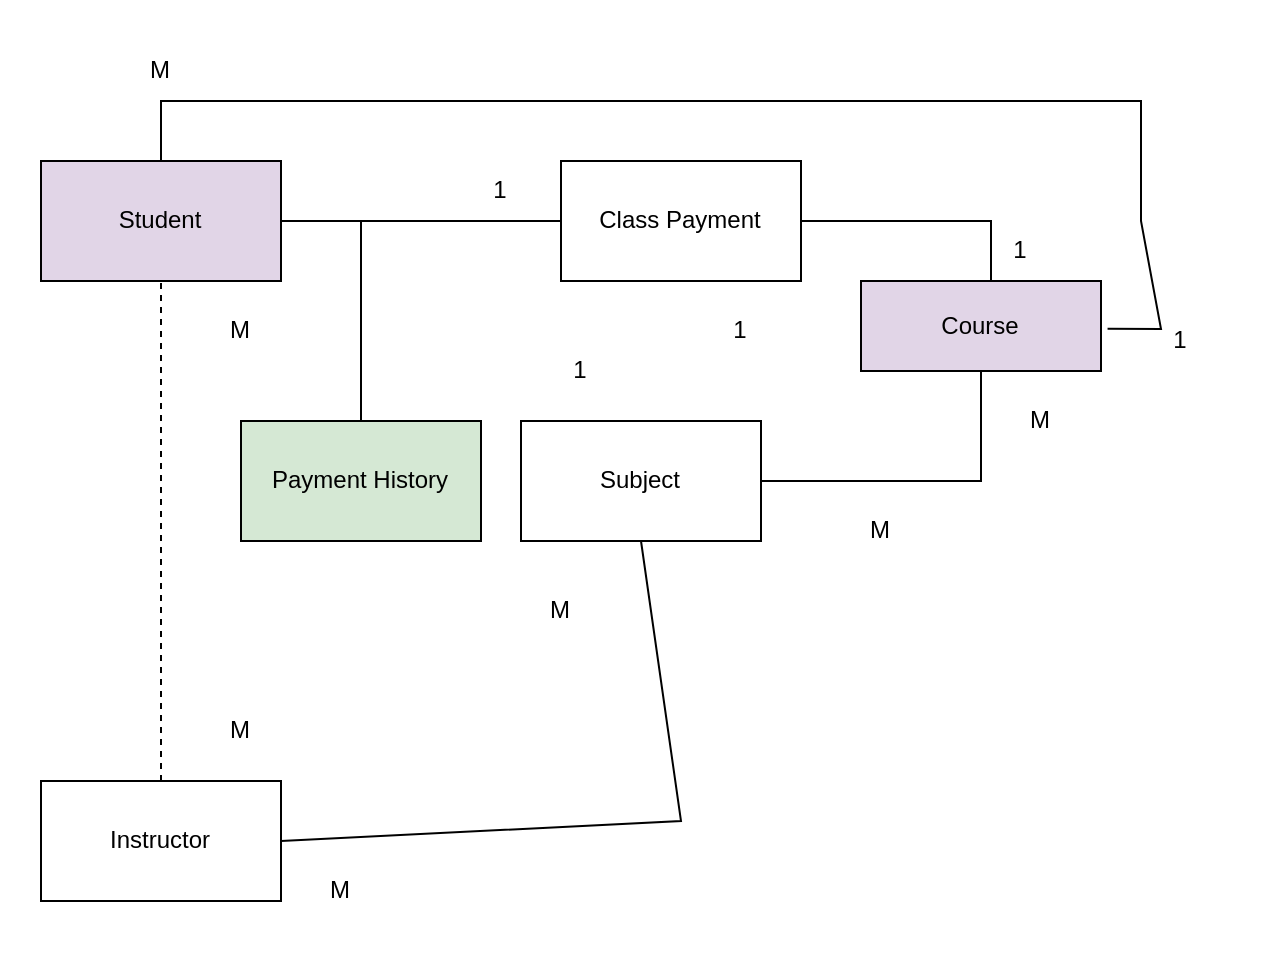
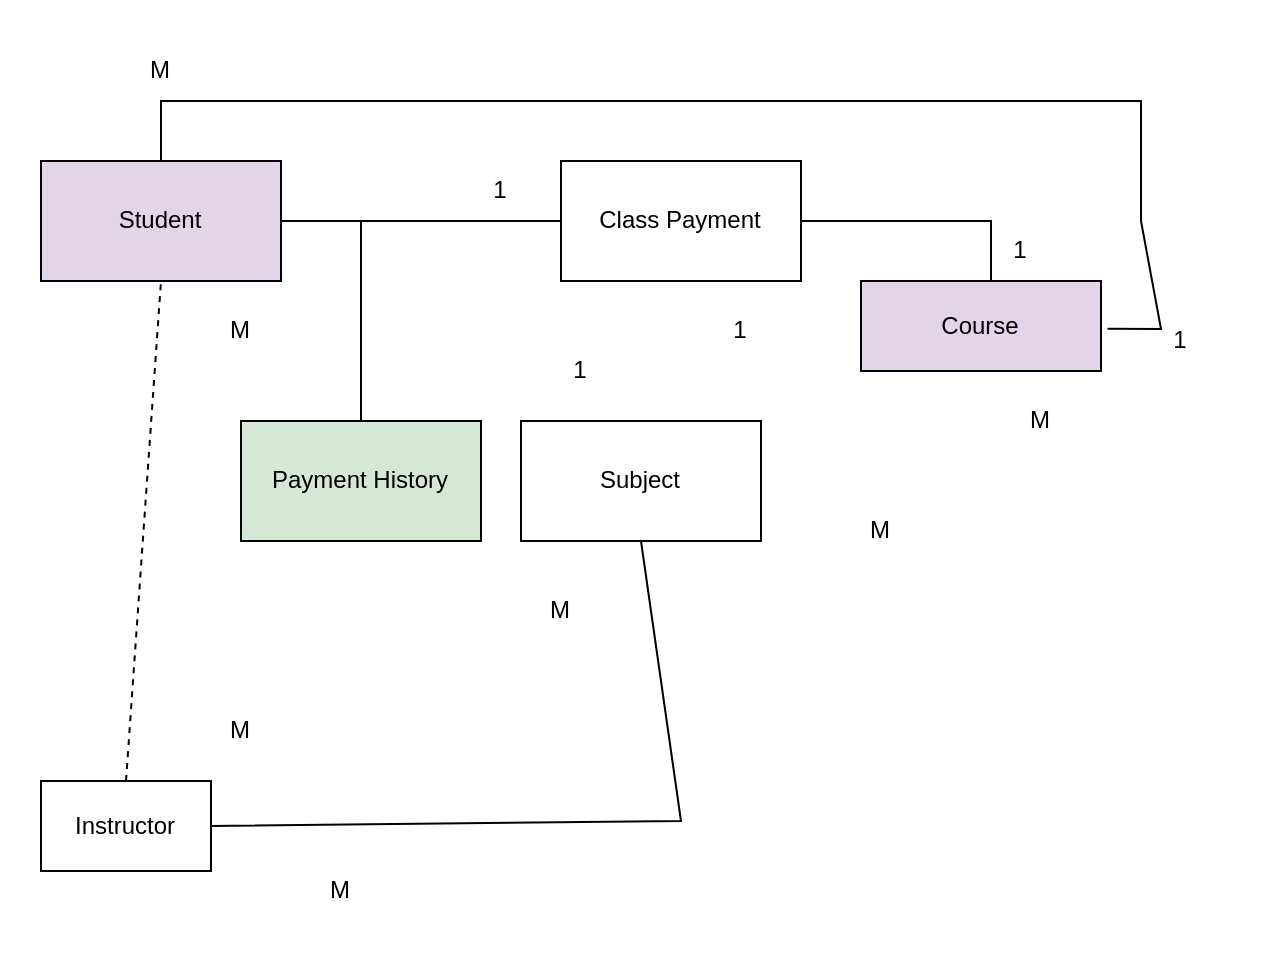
edge "Course" -- "Subject": removed
node "Instructor": size 240x120 -> 170x90
